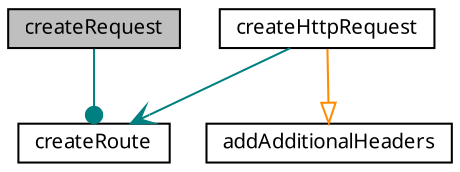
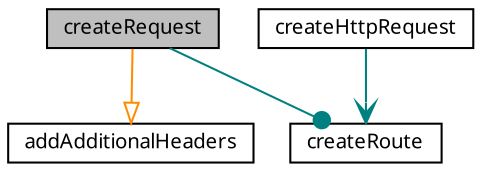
edge "createHttpRequest" -> "addAdditionalHeaders": now "createRequest" -> "addAdditionalHeaders"
